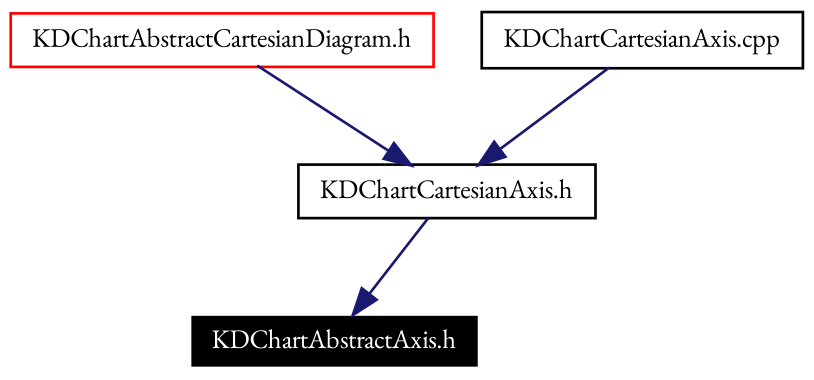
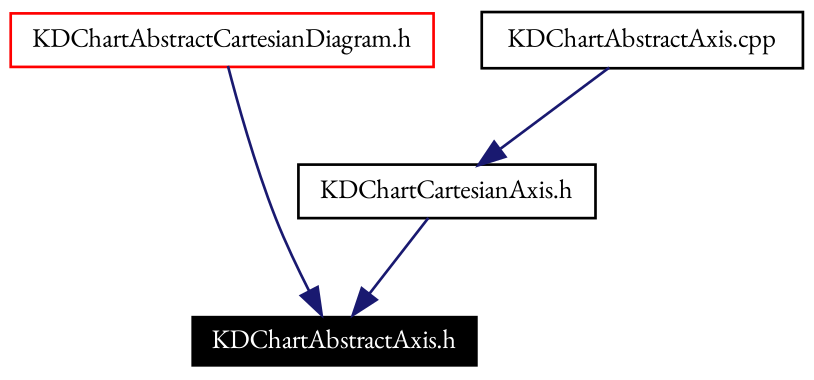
node "KDChartCartesianAxis.cpp": label "KDChartCartesianAxis.cpp" -> "KDChartAbstractAxis.cpp"
edge "KDChartAbstractCartesianDiagram.h" -> "KDChartCartesianAxis.h": now "KDChartAbstractCartesianDiagram.h" -> "KDChartAbstractAxis.h"
